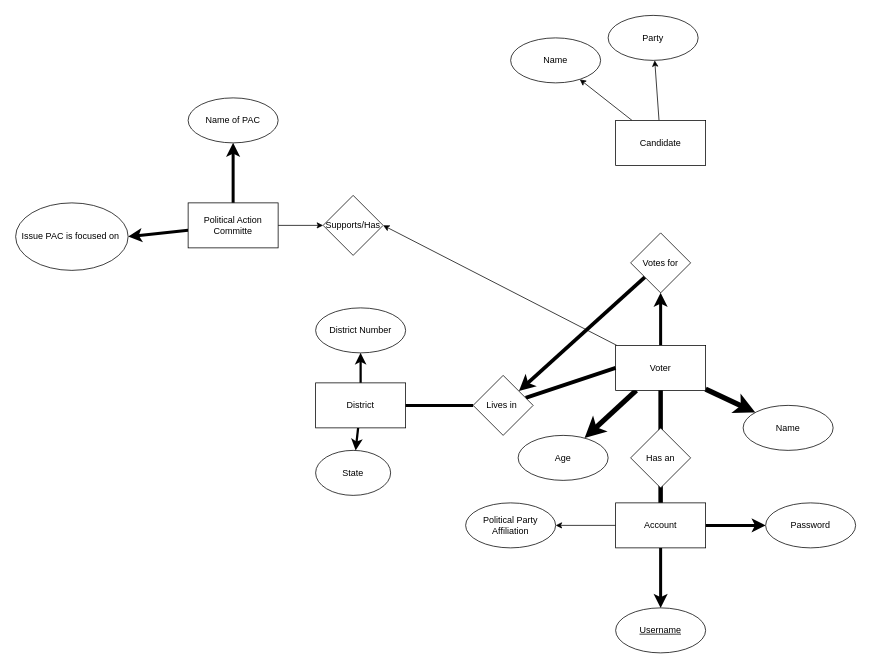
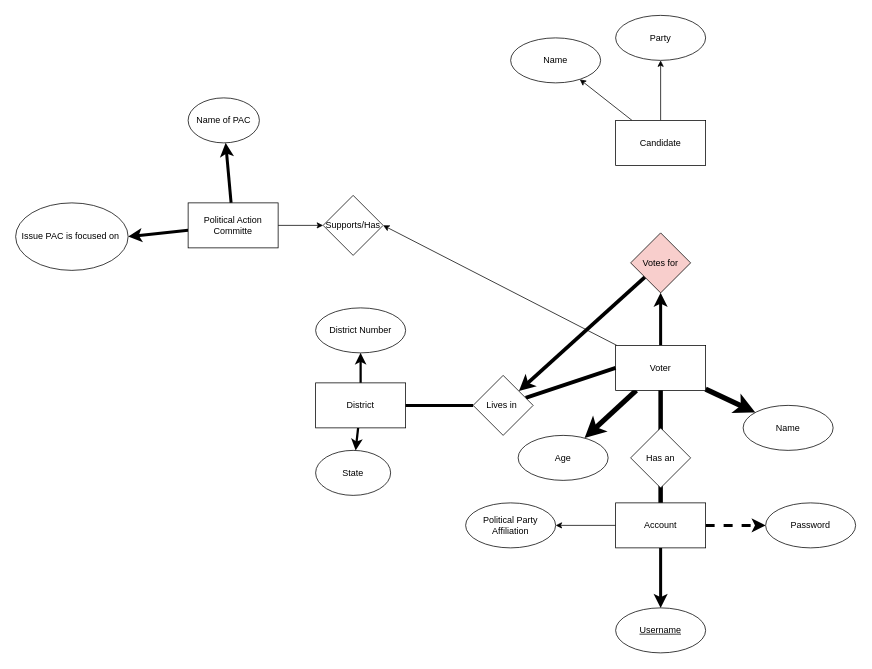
node "Party": moved (653, 38) -> (660, 38)
node "Name of PAC": size 90x45 -> 71x45
node "Votes for": fillcolor #ffffff -> #f8cecc
edge "Account" -> "Password": style solid -> dashed
